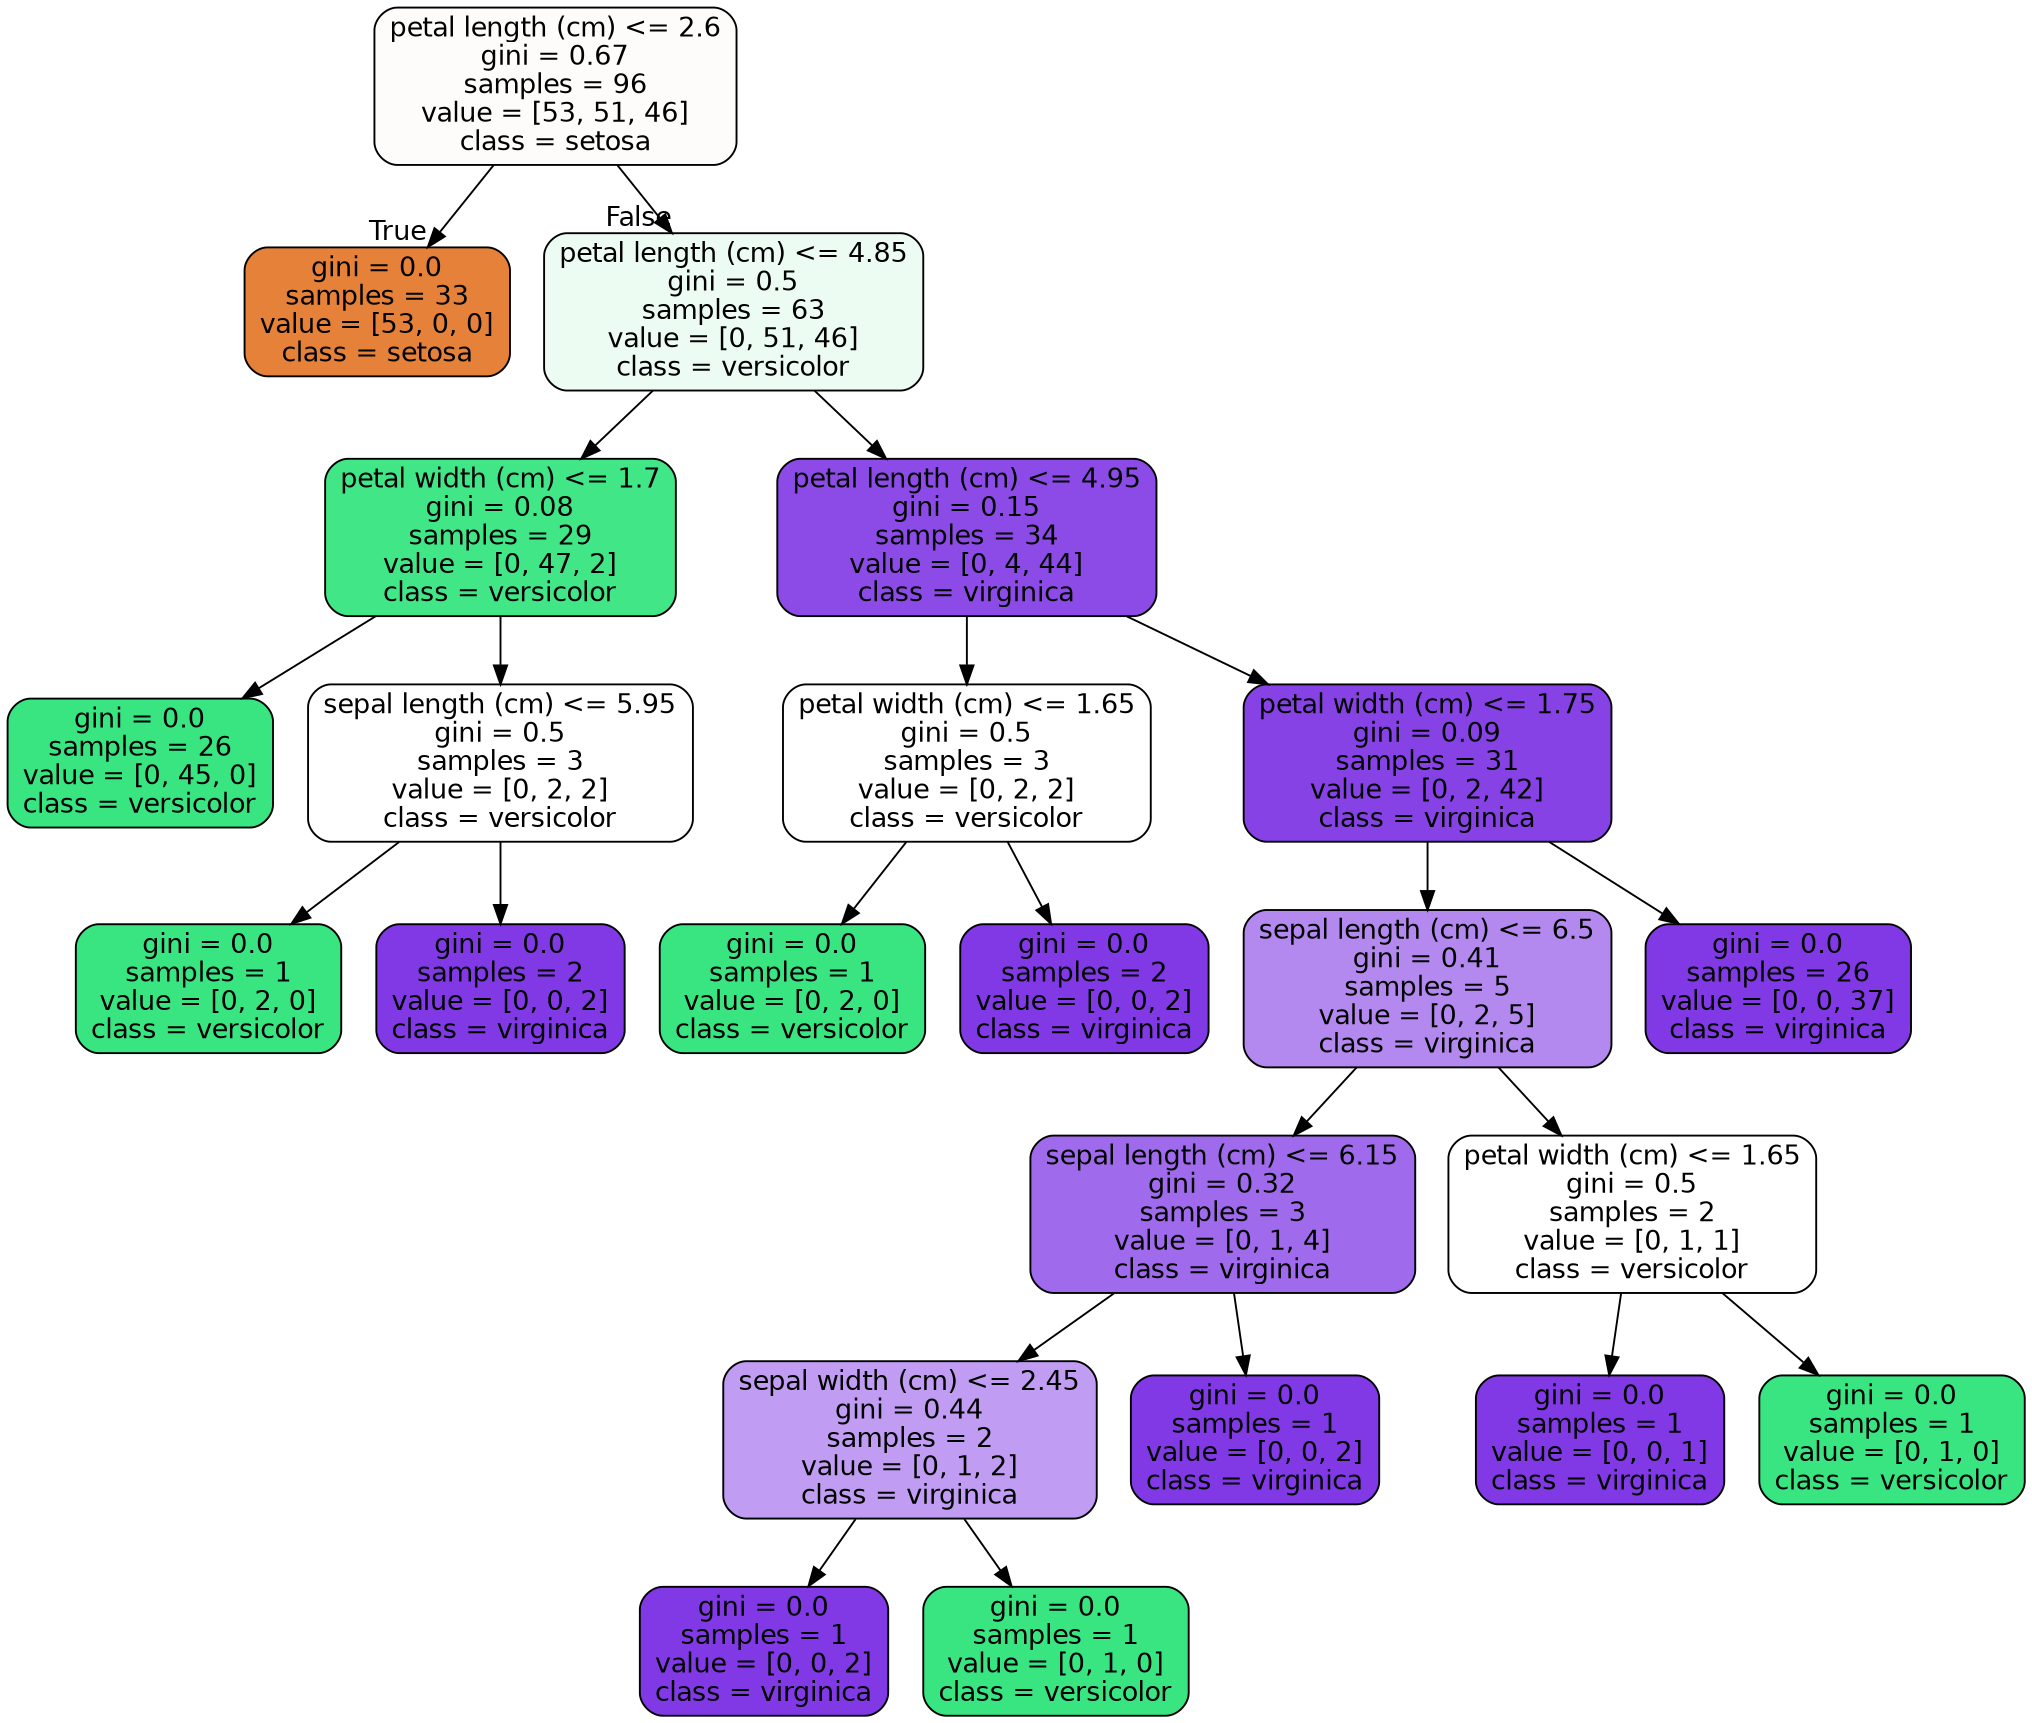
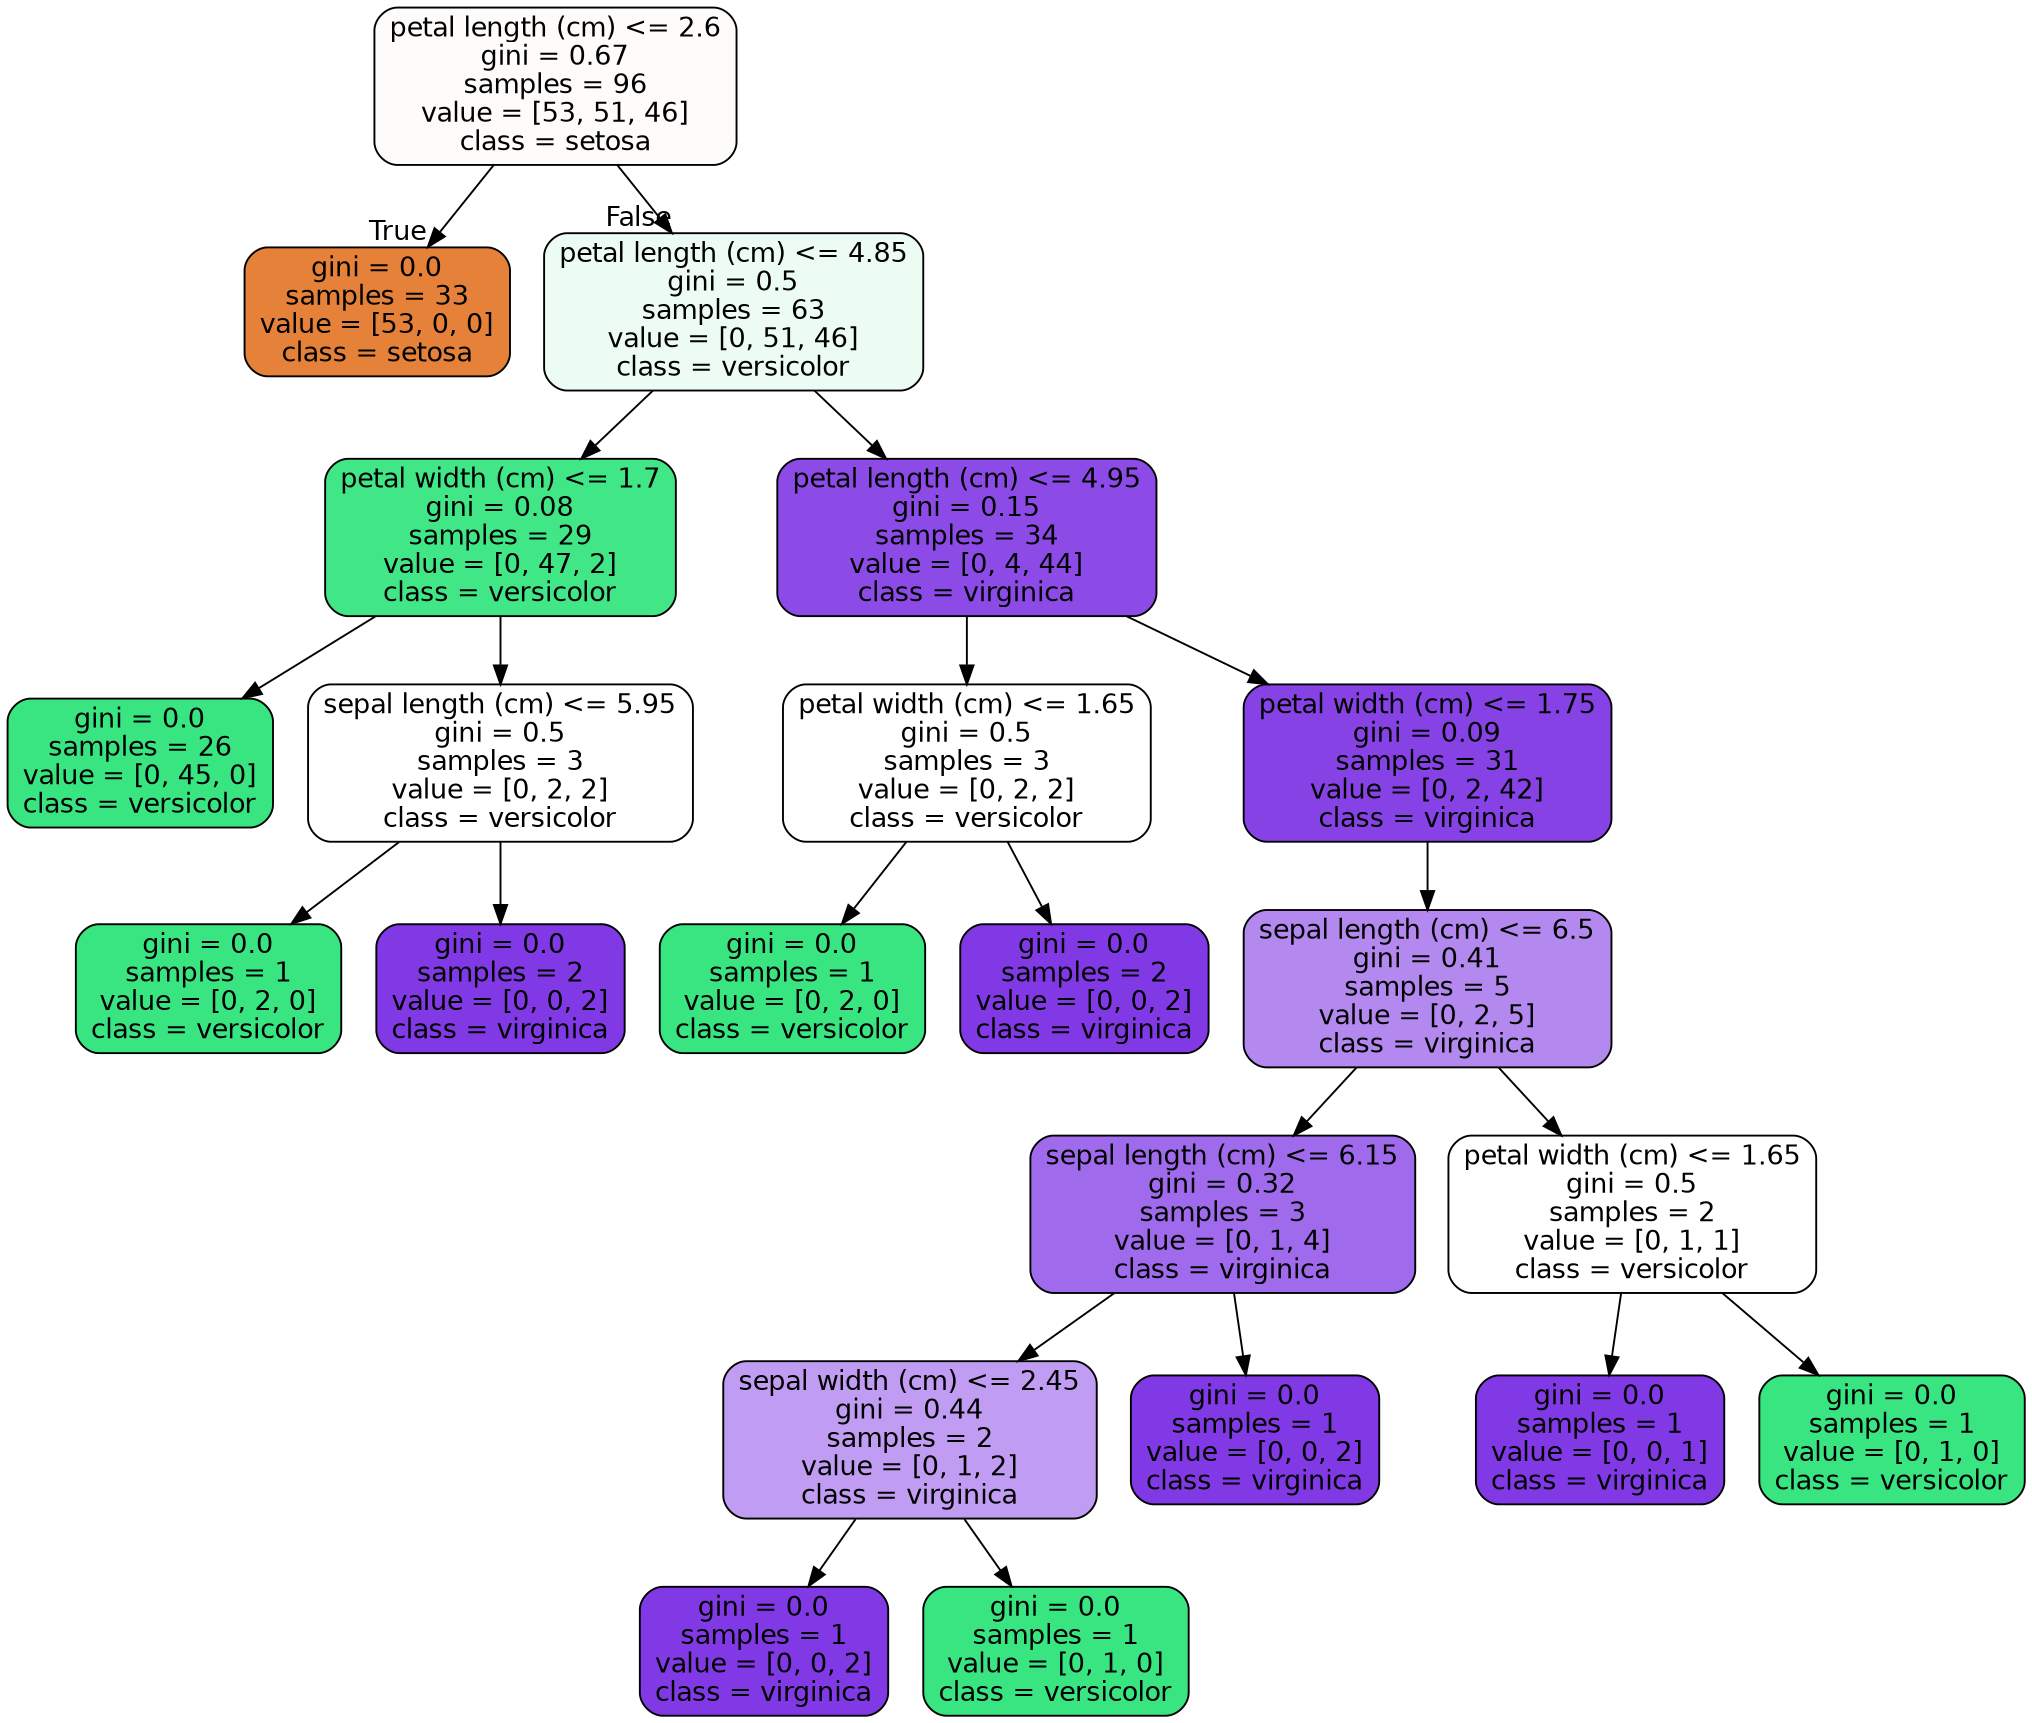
node "gini = 0.0 samples = 26 value = [0, 0, 37] class = virginica": removed
